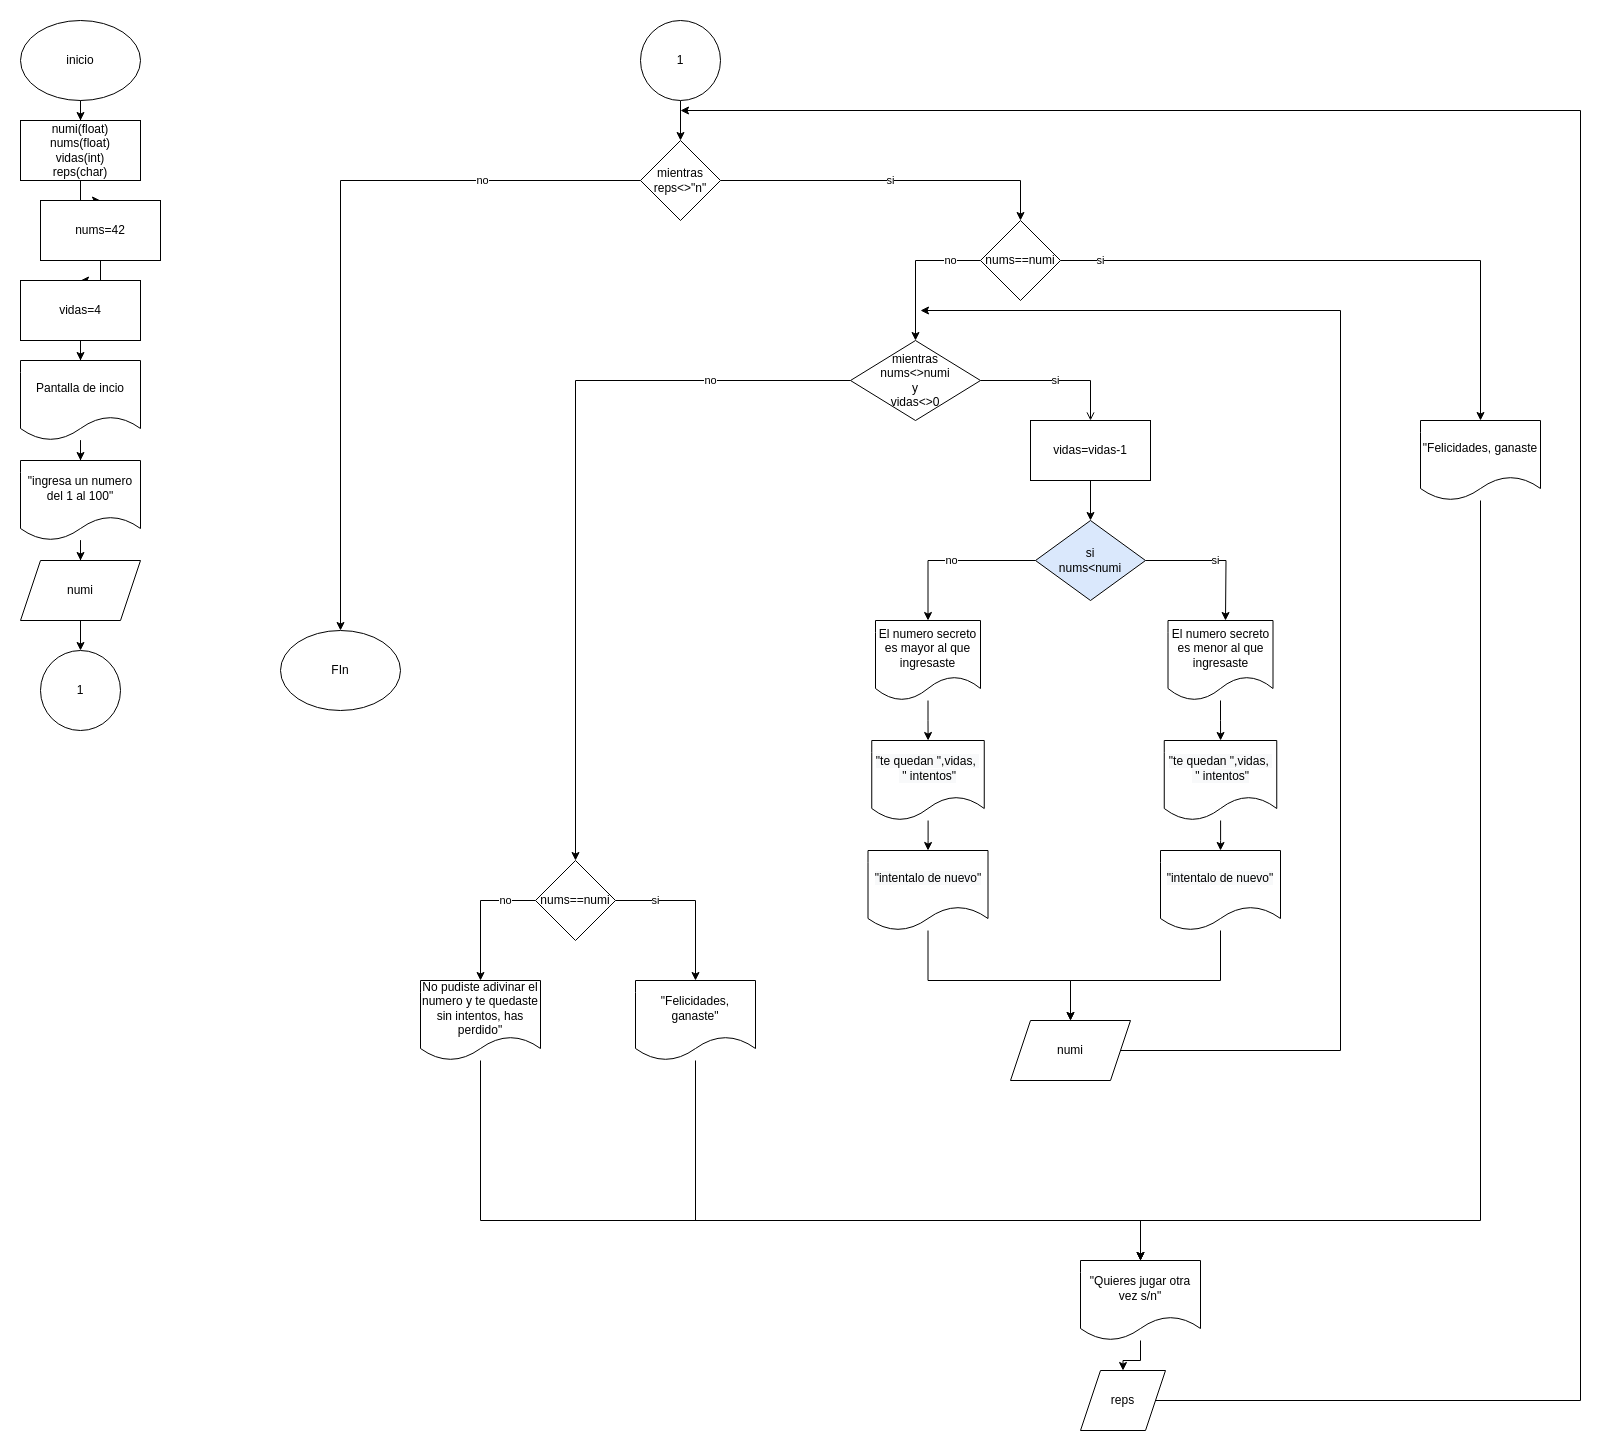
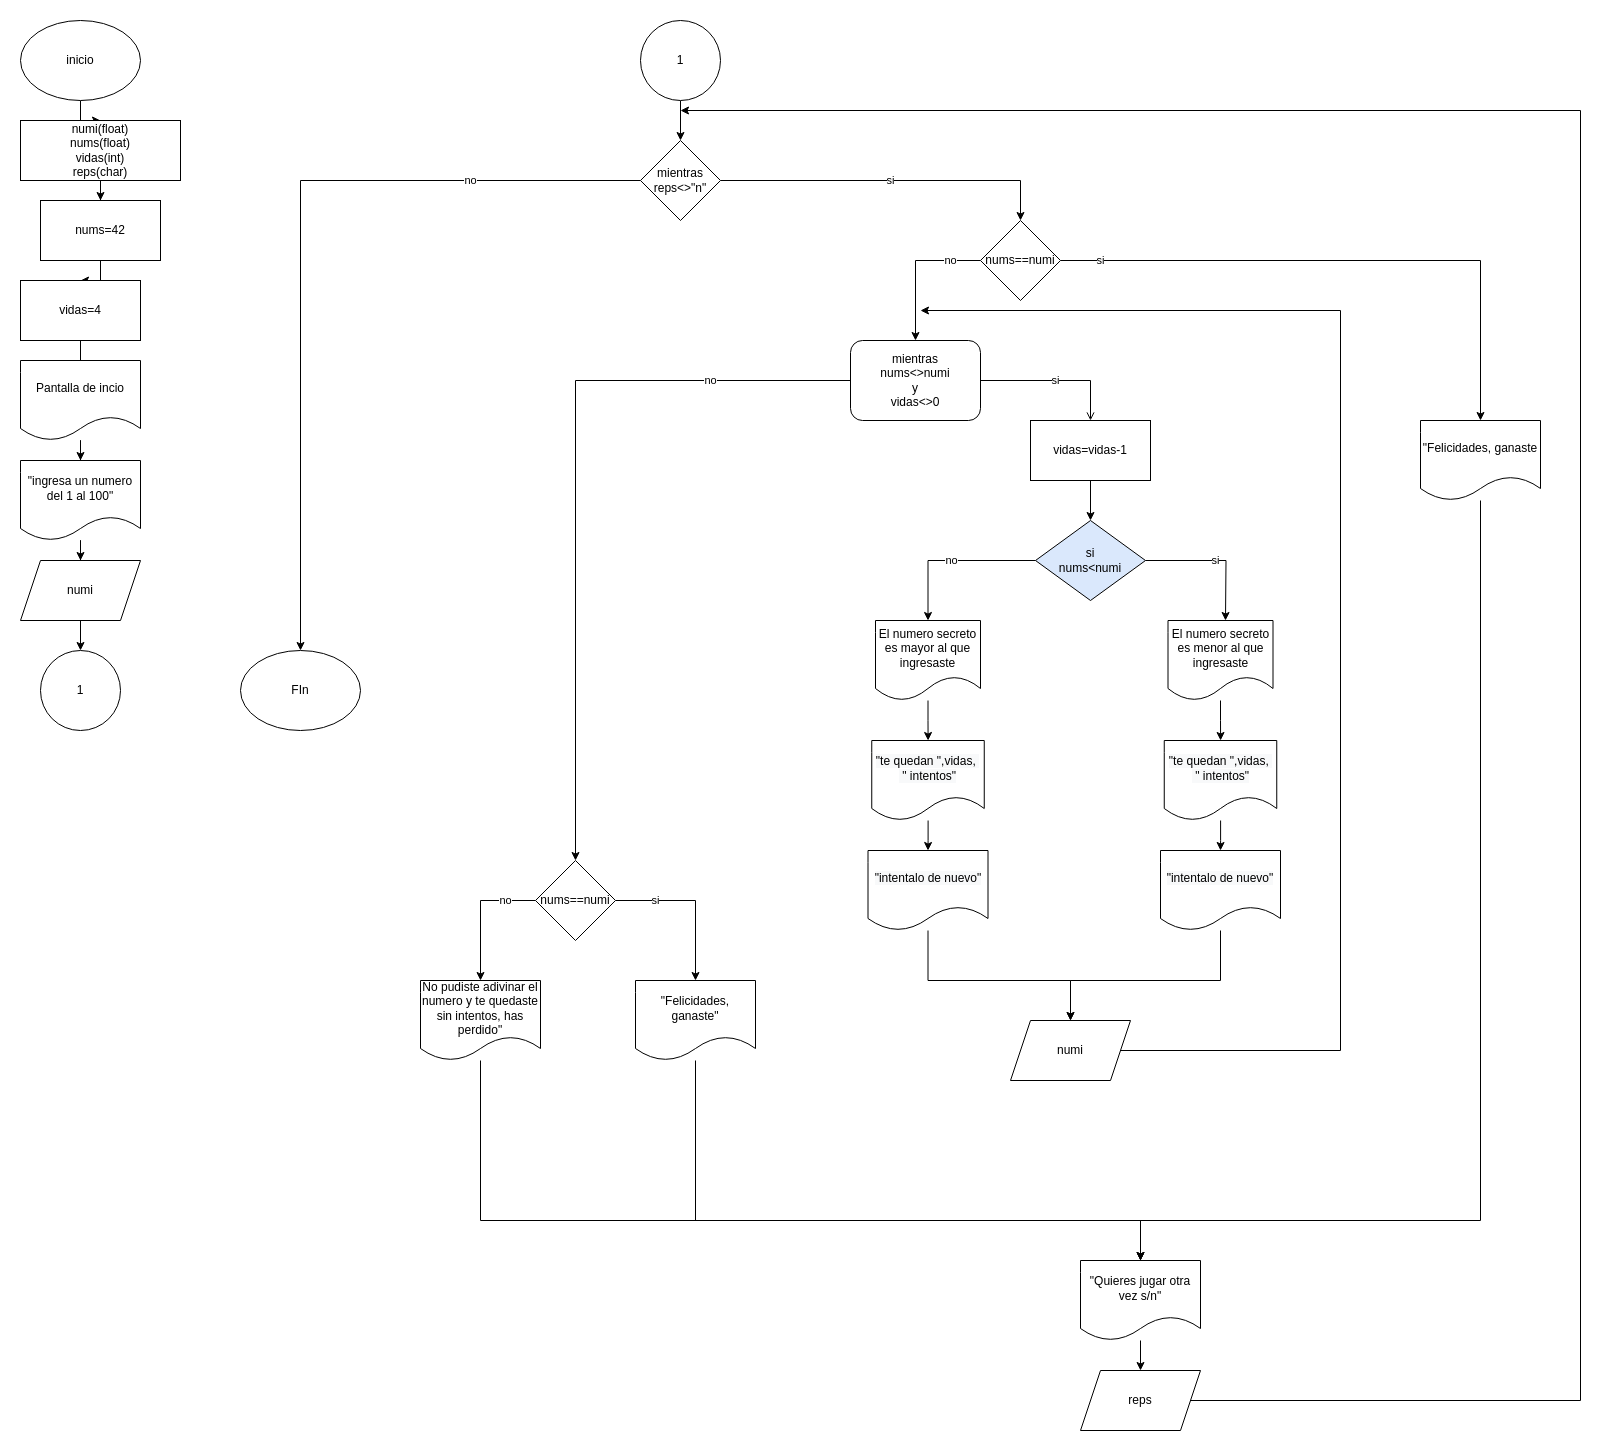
node "numi(float) nums(float) vidas(int) reps(char)": size 120x60 -> 160x60
edge "vidas=4" -> "Pantalla de incio": arrowhead classic -> none
node "mientras nums<>numi y vidas<>0": shape diamond -> rounded rectangle
node "FIn": moved (341, 671) -> (301, 691)
node "reps": size 85x60 -> 120x60
